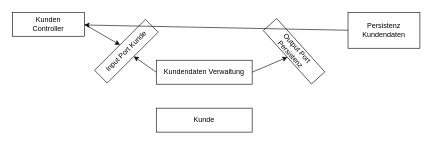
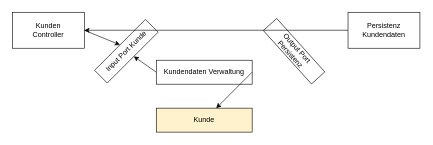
node "Kunden Controller": size 72x24 -> 72x36
edge "Kundendaten Verwaltung" -> "Output Port Persistenz": now "Kundendaten Verwaltung" -> "Kunde"
node "Kunde": fillcolor #ffffff -> #fff2cc
